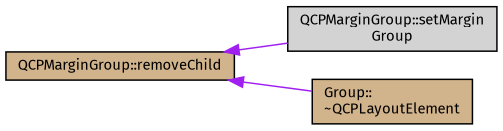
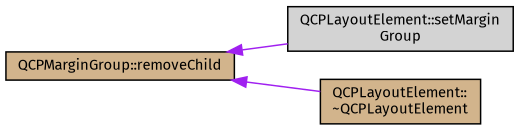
node "QCPMarginGroup::setMargin Group": label "QCPMarginGroup::setMargin Group" -> "QCPLayoutElement::setMargin Group"
node "Group:: ~QCPLayoutElement": label "Group:: ~QCPLayoutElement" -> "QCPLayoutElement:: ~QCPLayoutElement"
